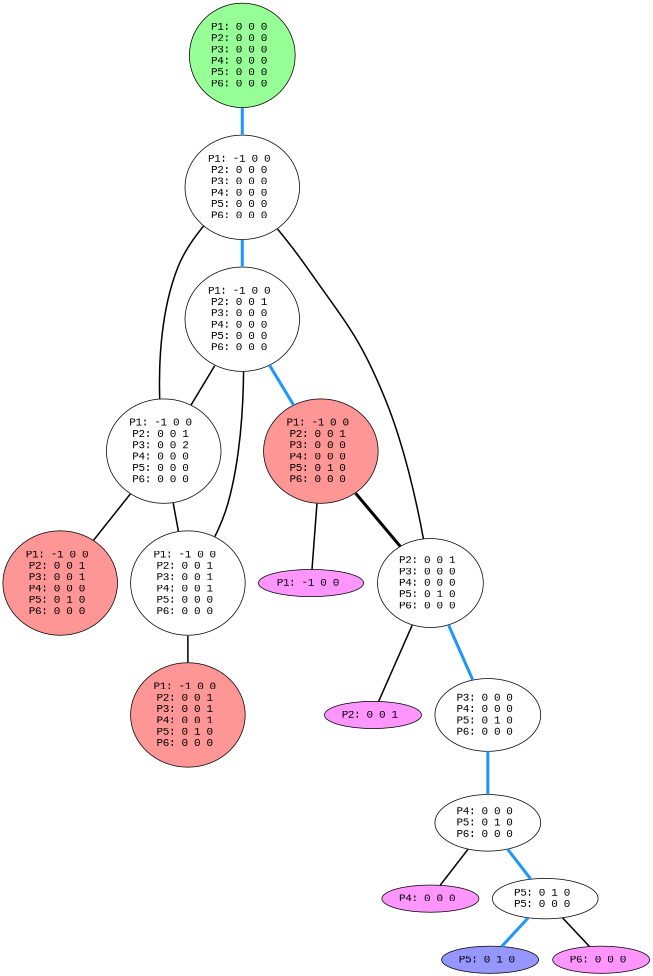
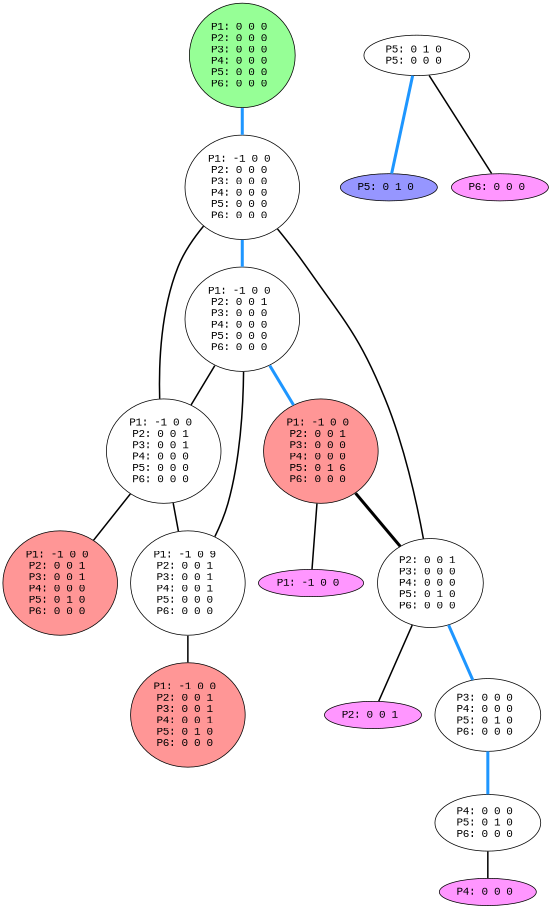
node "P1: -1 0 0 P2: 0 0 1 P3: 0 0 2 P4: 0 0 0 P5: 0 0 0 P6: 0 0 0": label "P1: -1 0 0 P2: 0 0 1 P3: 0 0 2 P4: 0 0 0 P5: 0 0 0 P6: 0 0 0" -> "P1: -1 0 0 P2: 0 0 1 P3: 0 0 1 P4: 0 0 0 P5: 0 0 0 P6: 0 0 0"
node "P1: -1 0 0 P2: 0 0 1 P3: 0 0 0 P4: 0 0 0 P5: 0 1 0 P6: 0 0 0": label "P1: -1 0 0 P2: 0 0 1 P3: 0 0 0 P4: 0 0 0 P5: 0 1 0 P6: 0 0 0" -> "P1: -1 0 0 P2: 0 0 1 P3: 0 0 0 P4: 0 0 0 P5: 0 1 6 P6: 0 0 0"
node "P1: -1 0 0 P2: 0 0 1 P3: 0 0 1 P4: 0 0 1 P5: 0 0 0 P6: 0 0 0": label "P1: -1 0 0 P2: 0 0 1 P3: 0 0 1 P4: 0 0 1 P5: 0 0 0 P6: 0 0 0" -> "P1: -1 0 9 P2: 0 0 1 P3: 0 0 1 P4: 0 0 1 P5: 0 0 0 P6: 0 0 0"
edge "P4: 0 0 0 P5: 0 1 0 P6: 0 0 0" -- "P5: 0 1 0 P5: 0 0 0": removed
